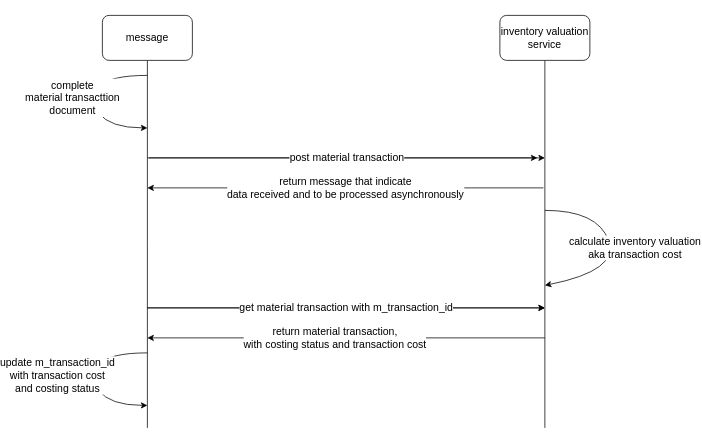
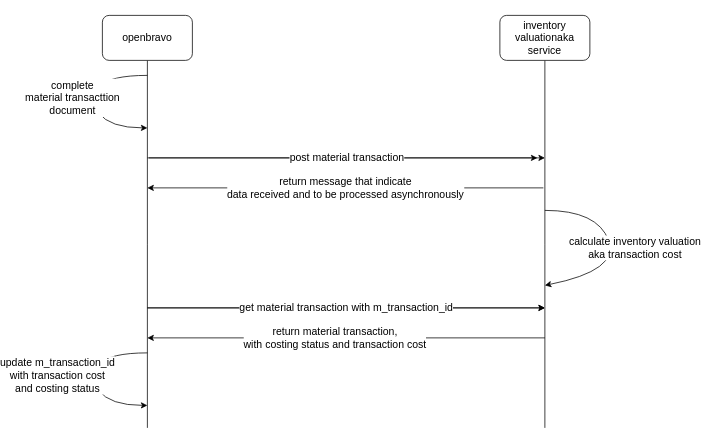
node "message": label "message" -> "openbravo"
node "inventory valuation service": label "inventory valuation service" -> "inventory valuationaka service"
